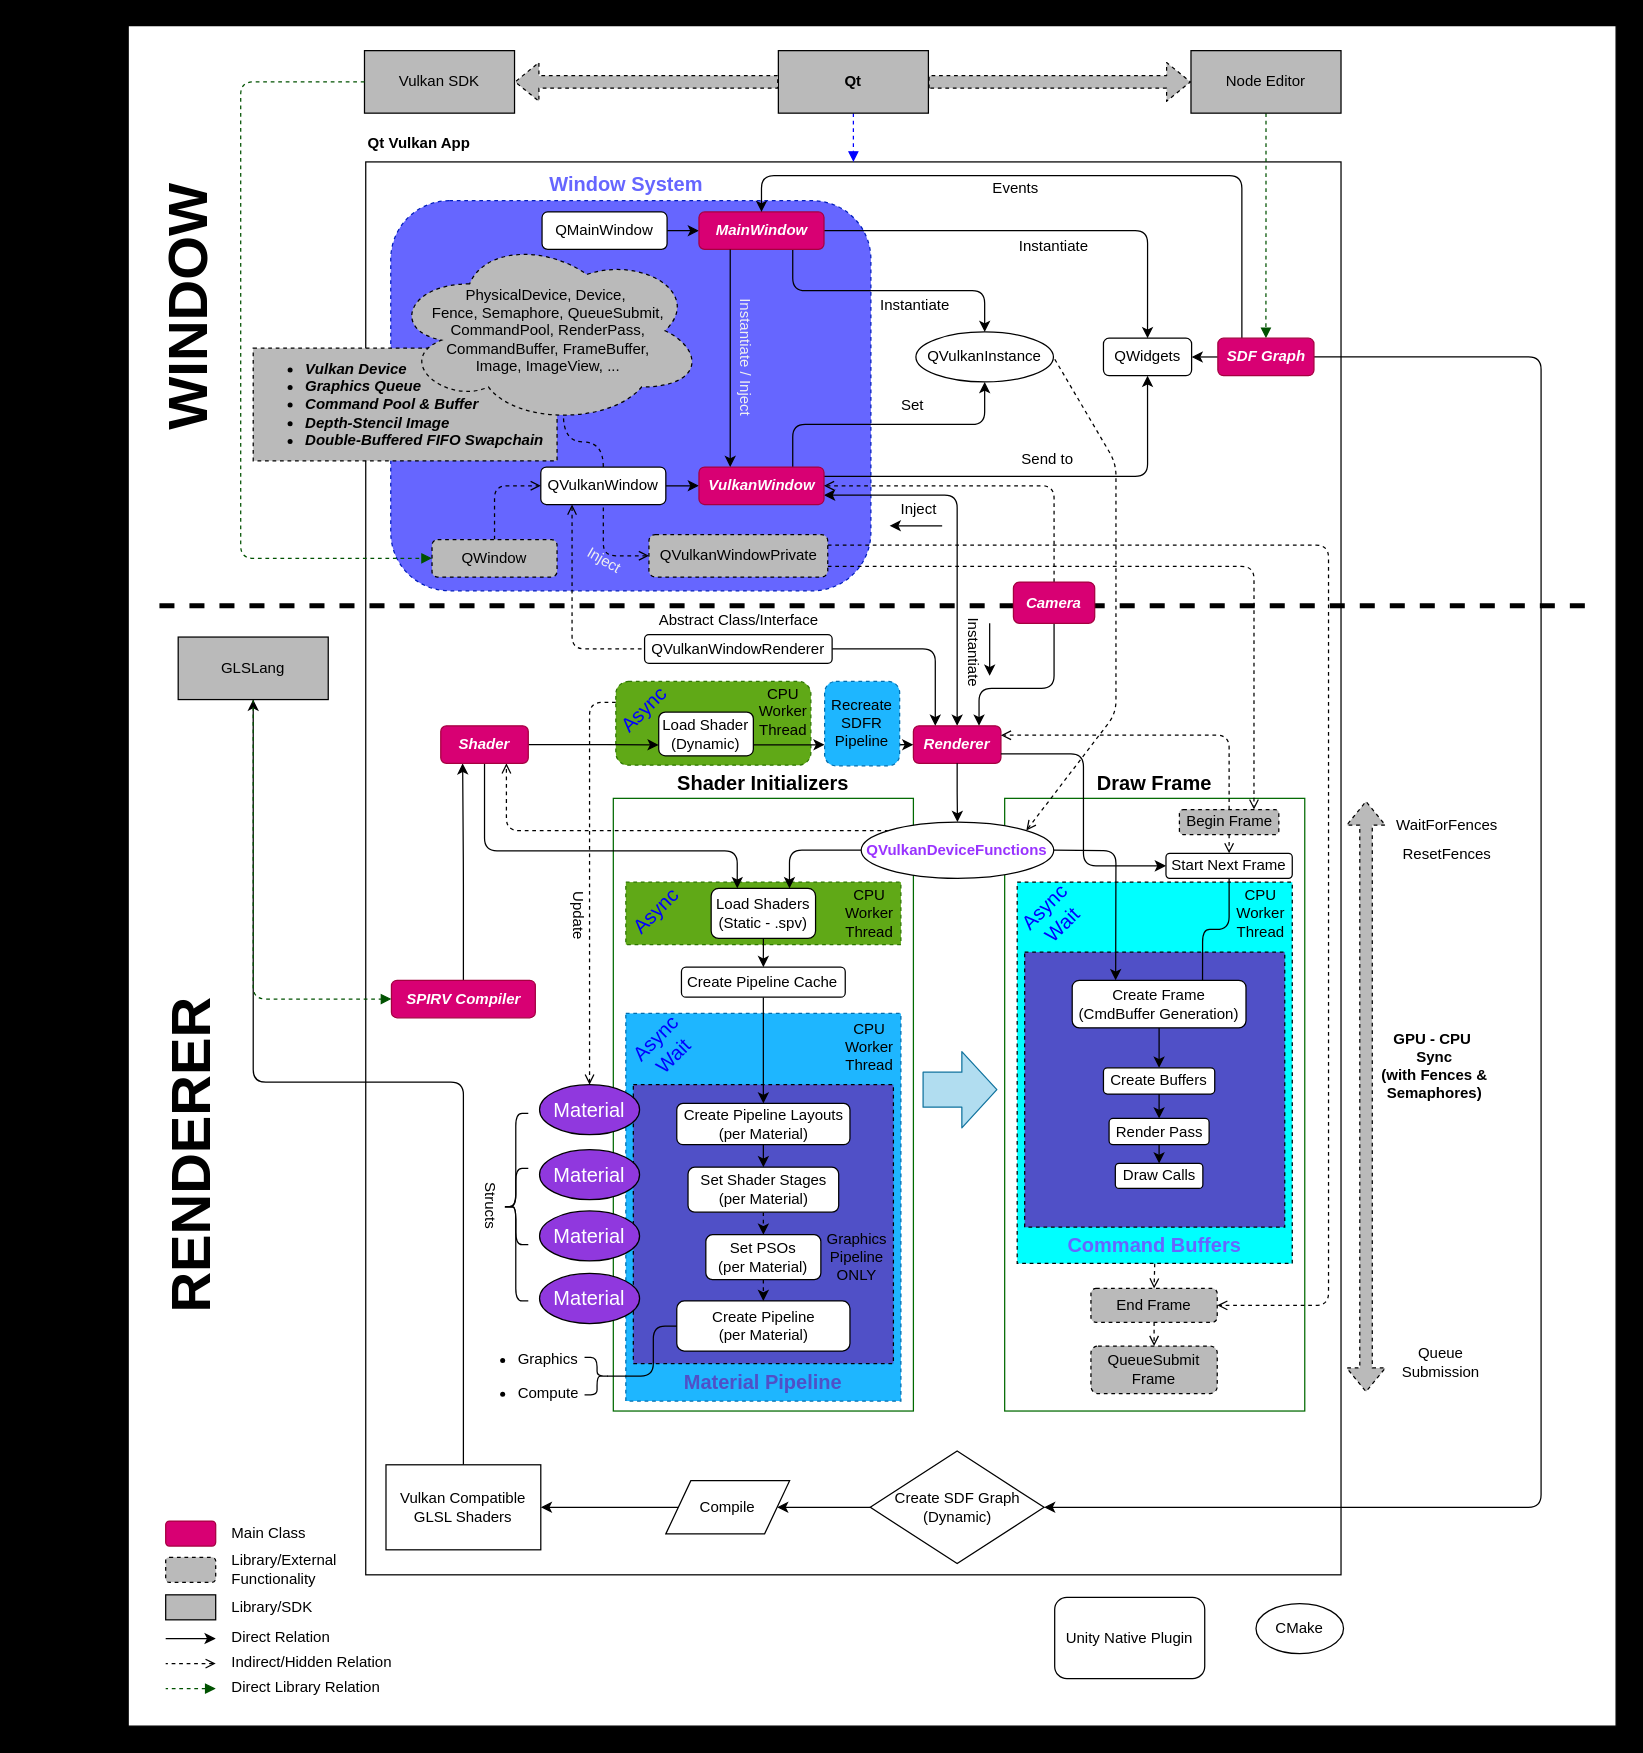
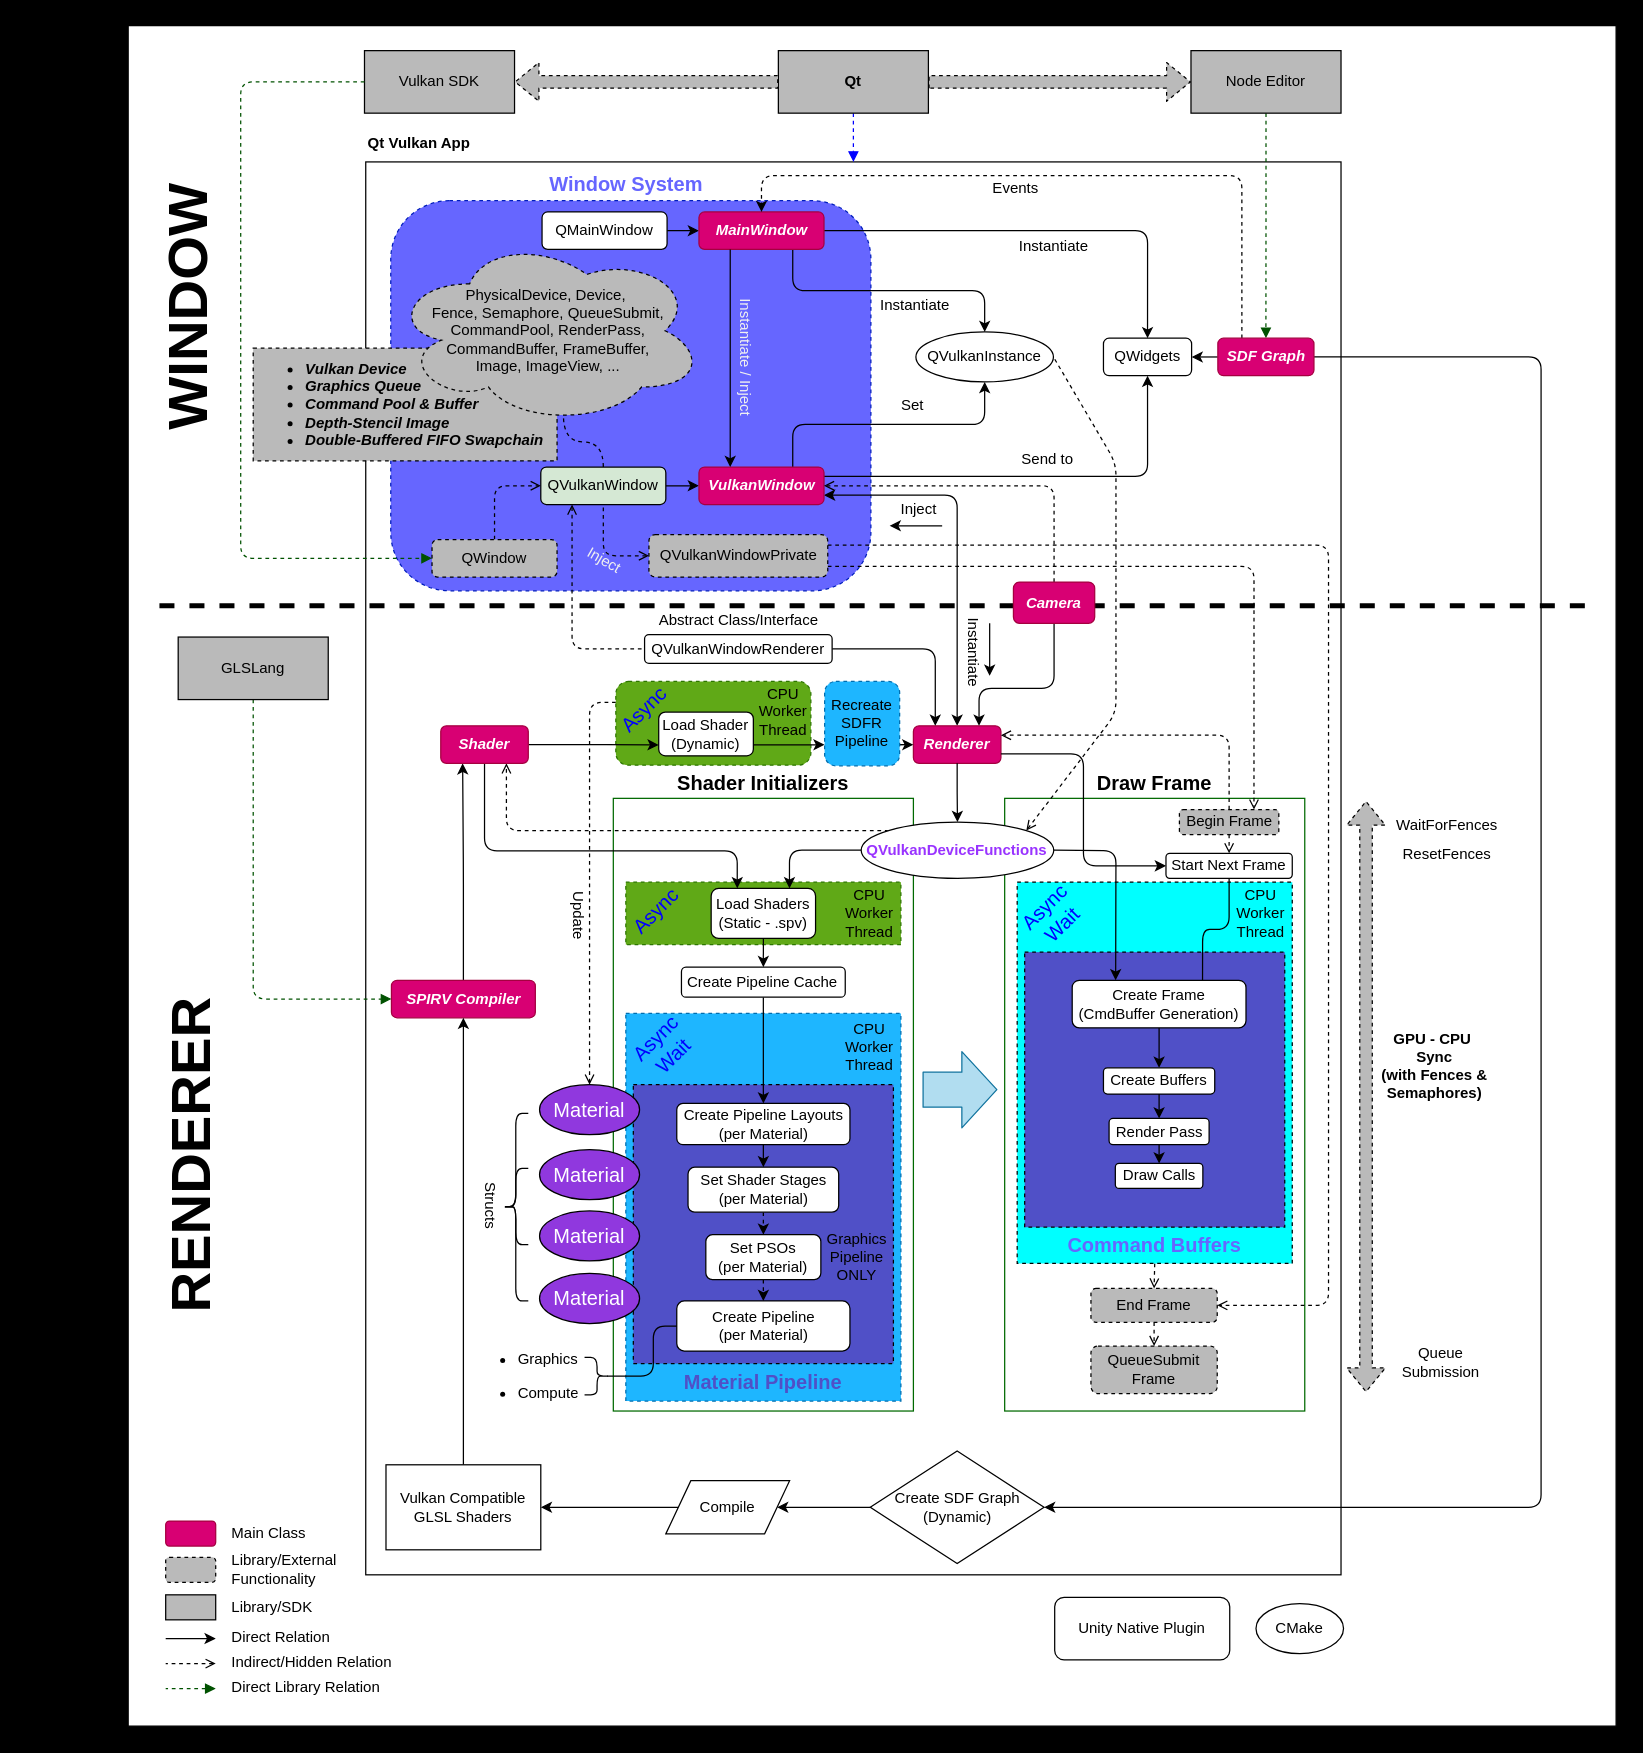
edge "SDF Graph" -> "MainWindow": style solid -> dashed
node "QVulkanWindow": fillcolor #ffffff -> #d5e8d4
edge "Vulkan Compatible GLSL Shaders" -> "GLSLang": now "Vulkan Compatible GLSL Shaders" -> "SPIRV Compiler"
node "Unity Native Plugin": size 150x81 -> 175x63
